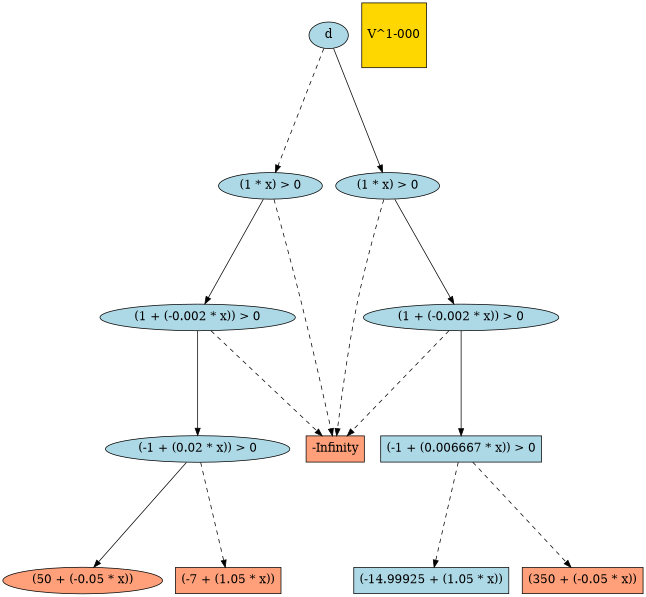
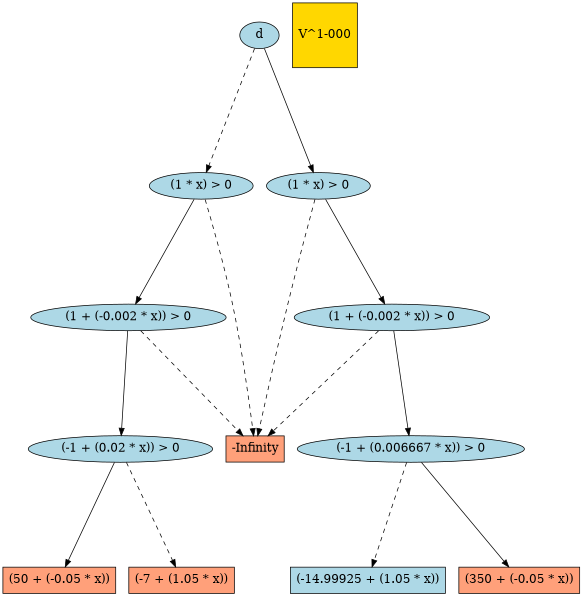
node "(-1 + (0.006667 * x)) > 0": shape box -> ellipse
edge "(-1 + (0.006667 * x)) > 0" -> "(350 + (-0.05 * x))": style dashed -> solid
node "(50 + (-0.05 * x))": shape ellipse -> box
